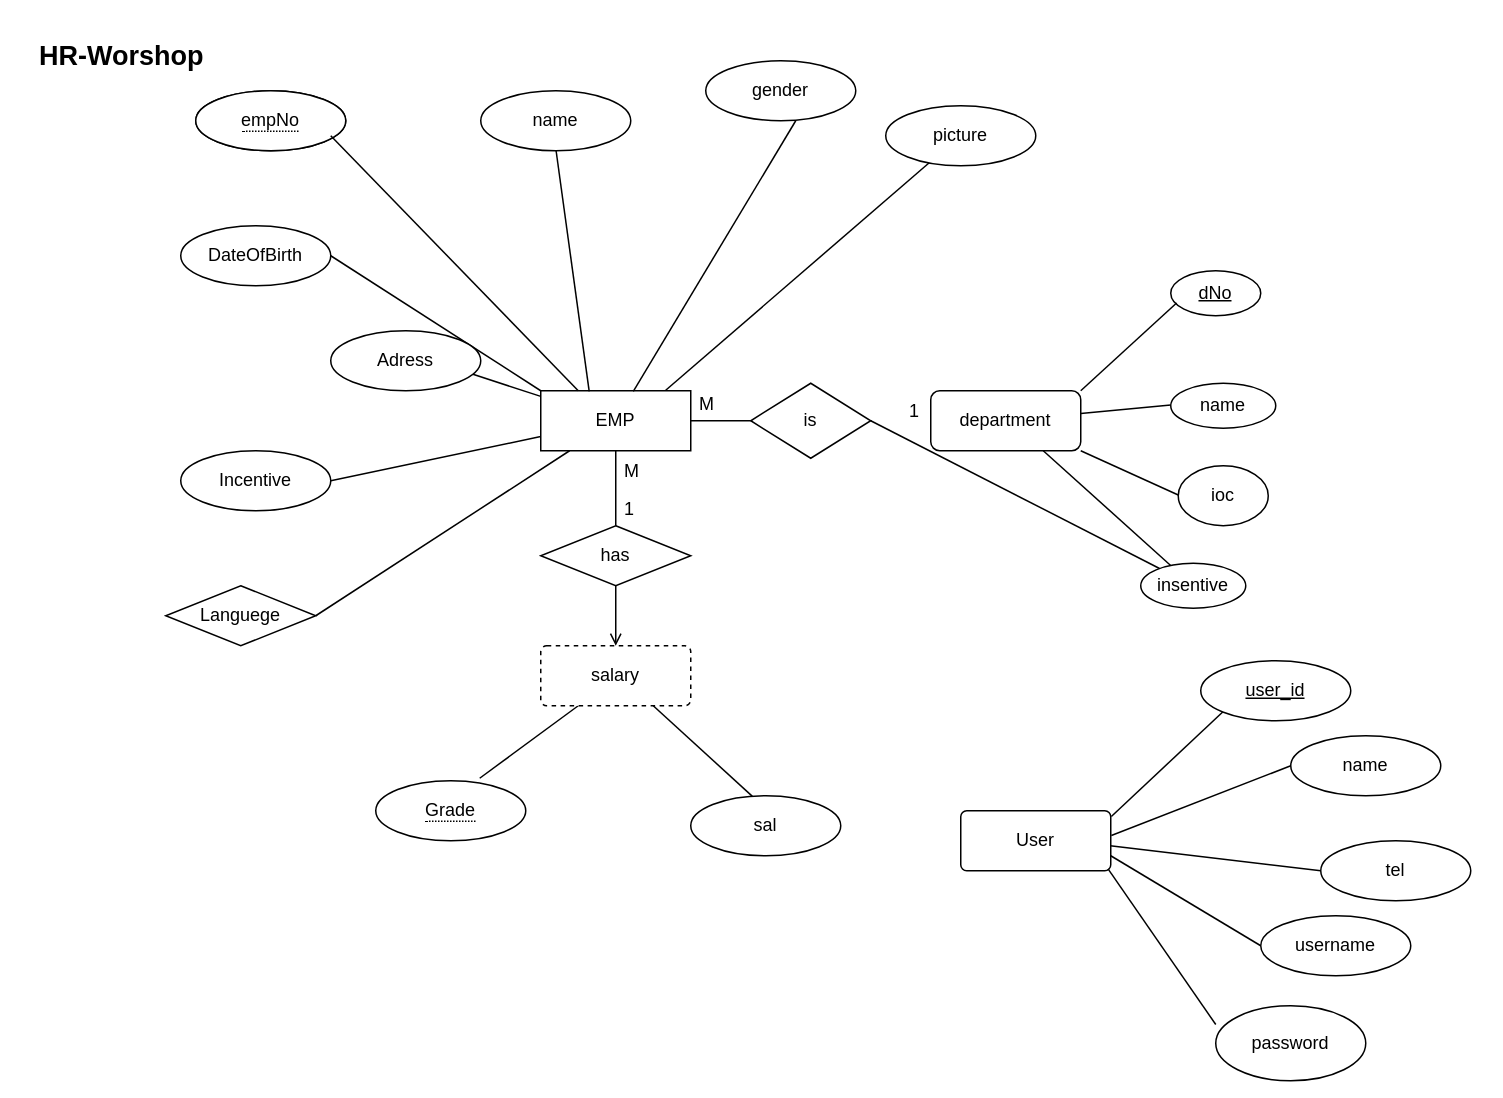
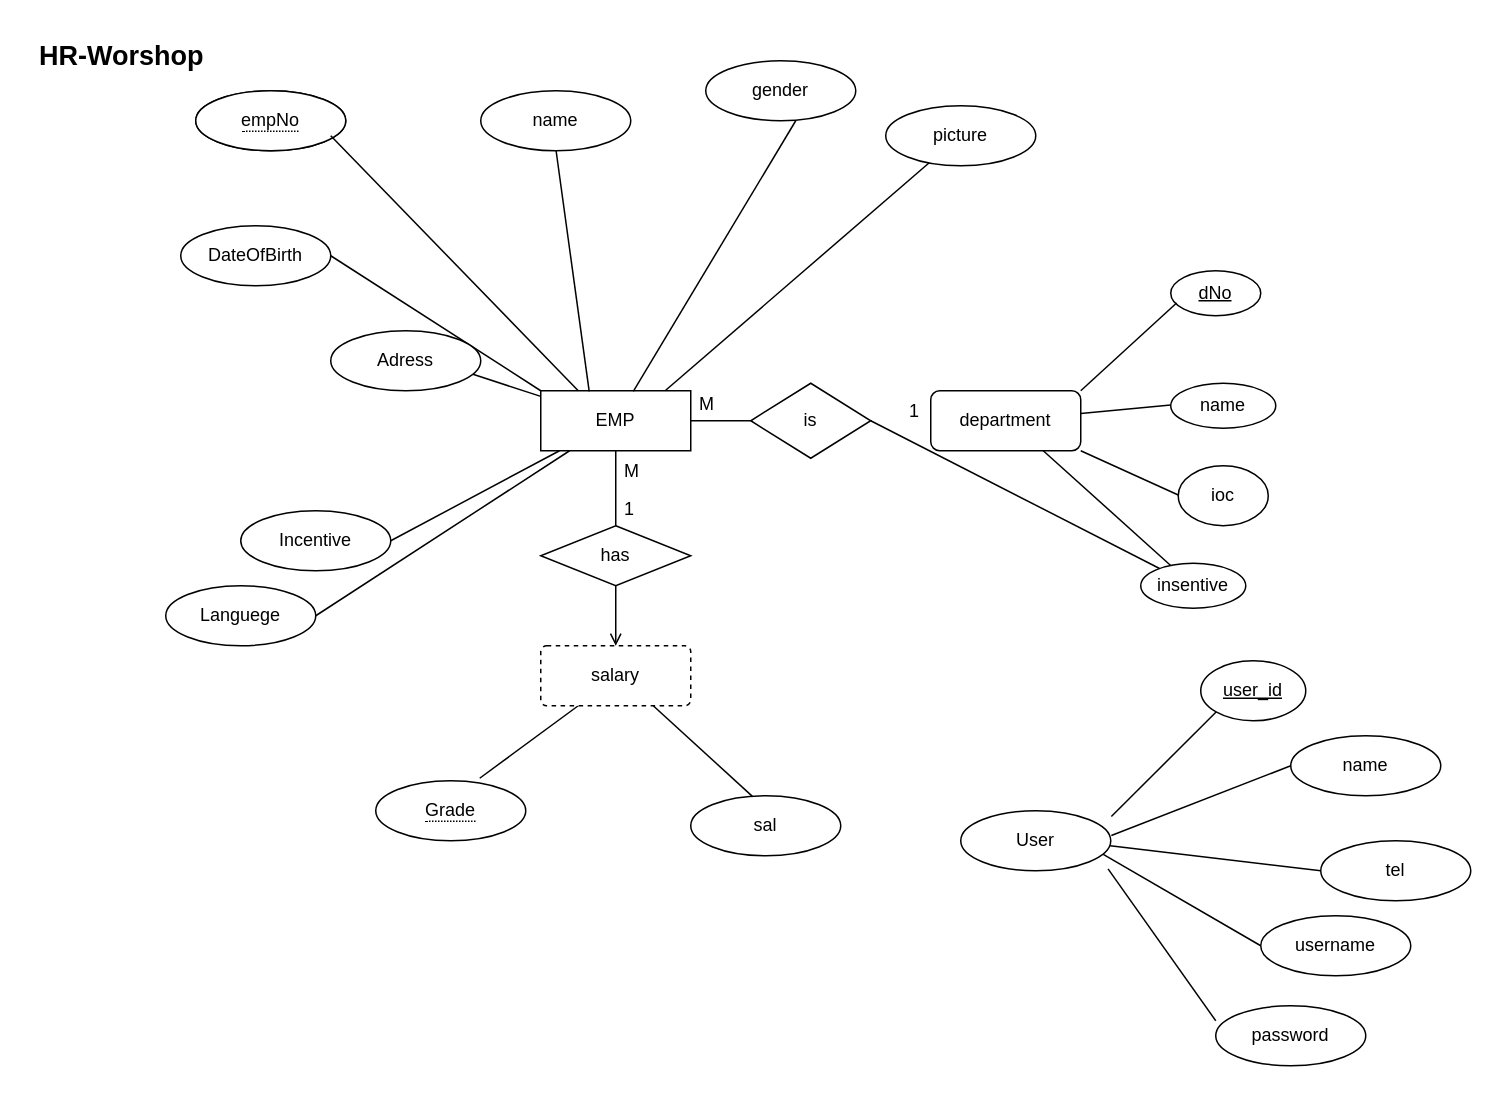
node "Incentive": moved (256, 481) -> (316, 541)
node "Languege": shape diamond -> ellipse
node "user_id": size 150x60 -> 105x60
node "User": shape rounded rectangle -> ellipse
node "password": size 150x75 -> 150x60
